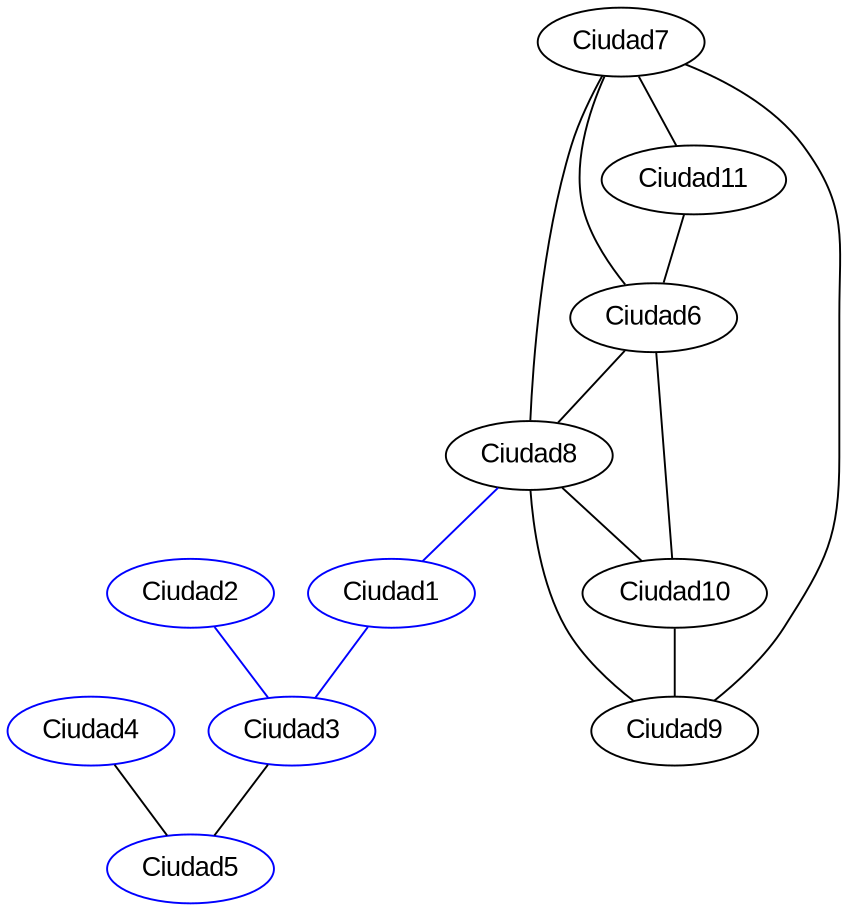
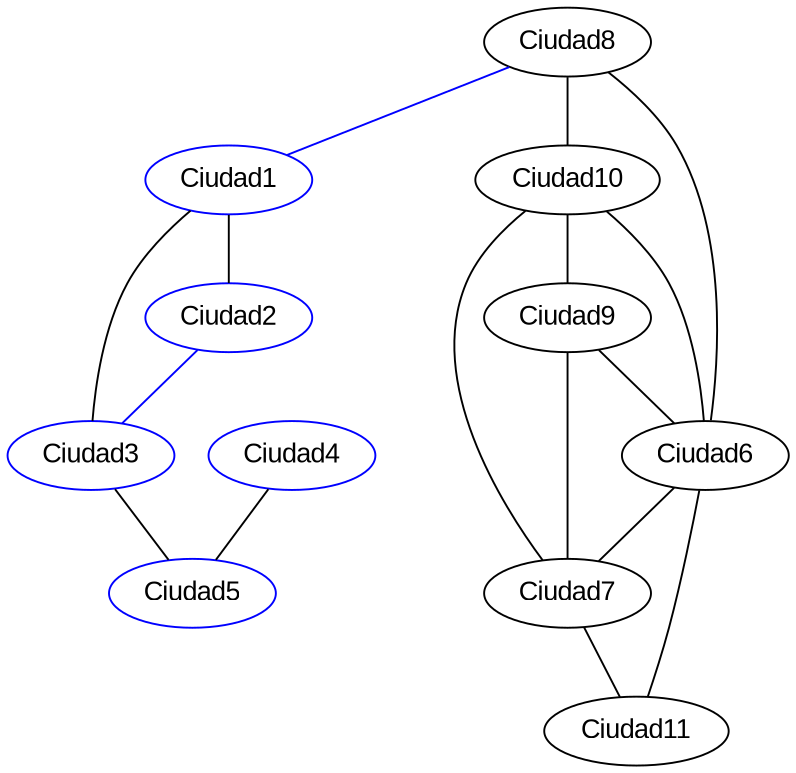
edge "Ciudad7" -- "Ciudad8": now "Ciudad7" -- "Ciudad10"
edge "Ciudad1" -- "Ciudad2": added
edge "Ciudad8" -- "Ciudad9": now "Ciudad6" -- "Ciudad9"
edge "Ciudad1" -- "Ciudad3": color blue -> black
